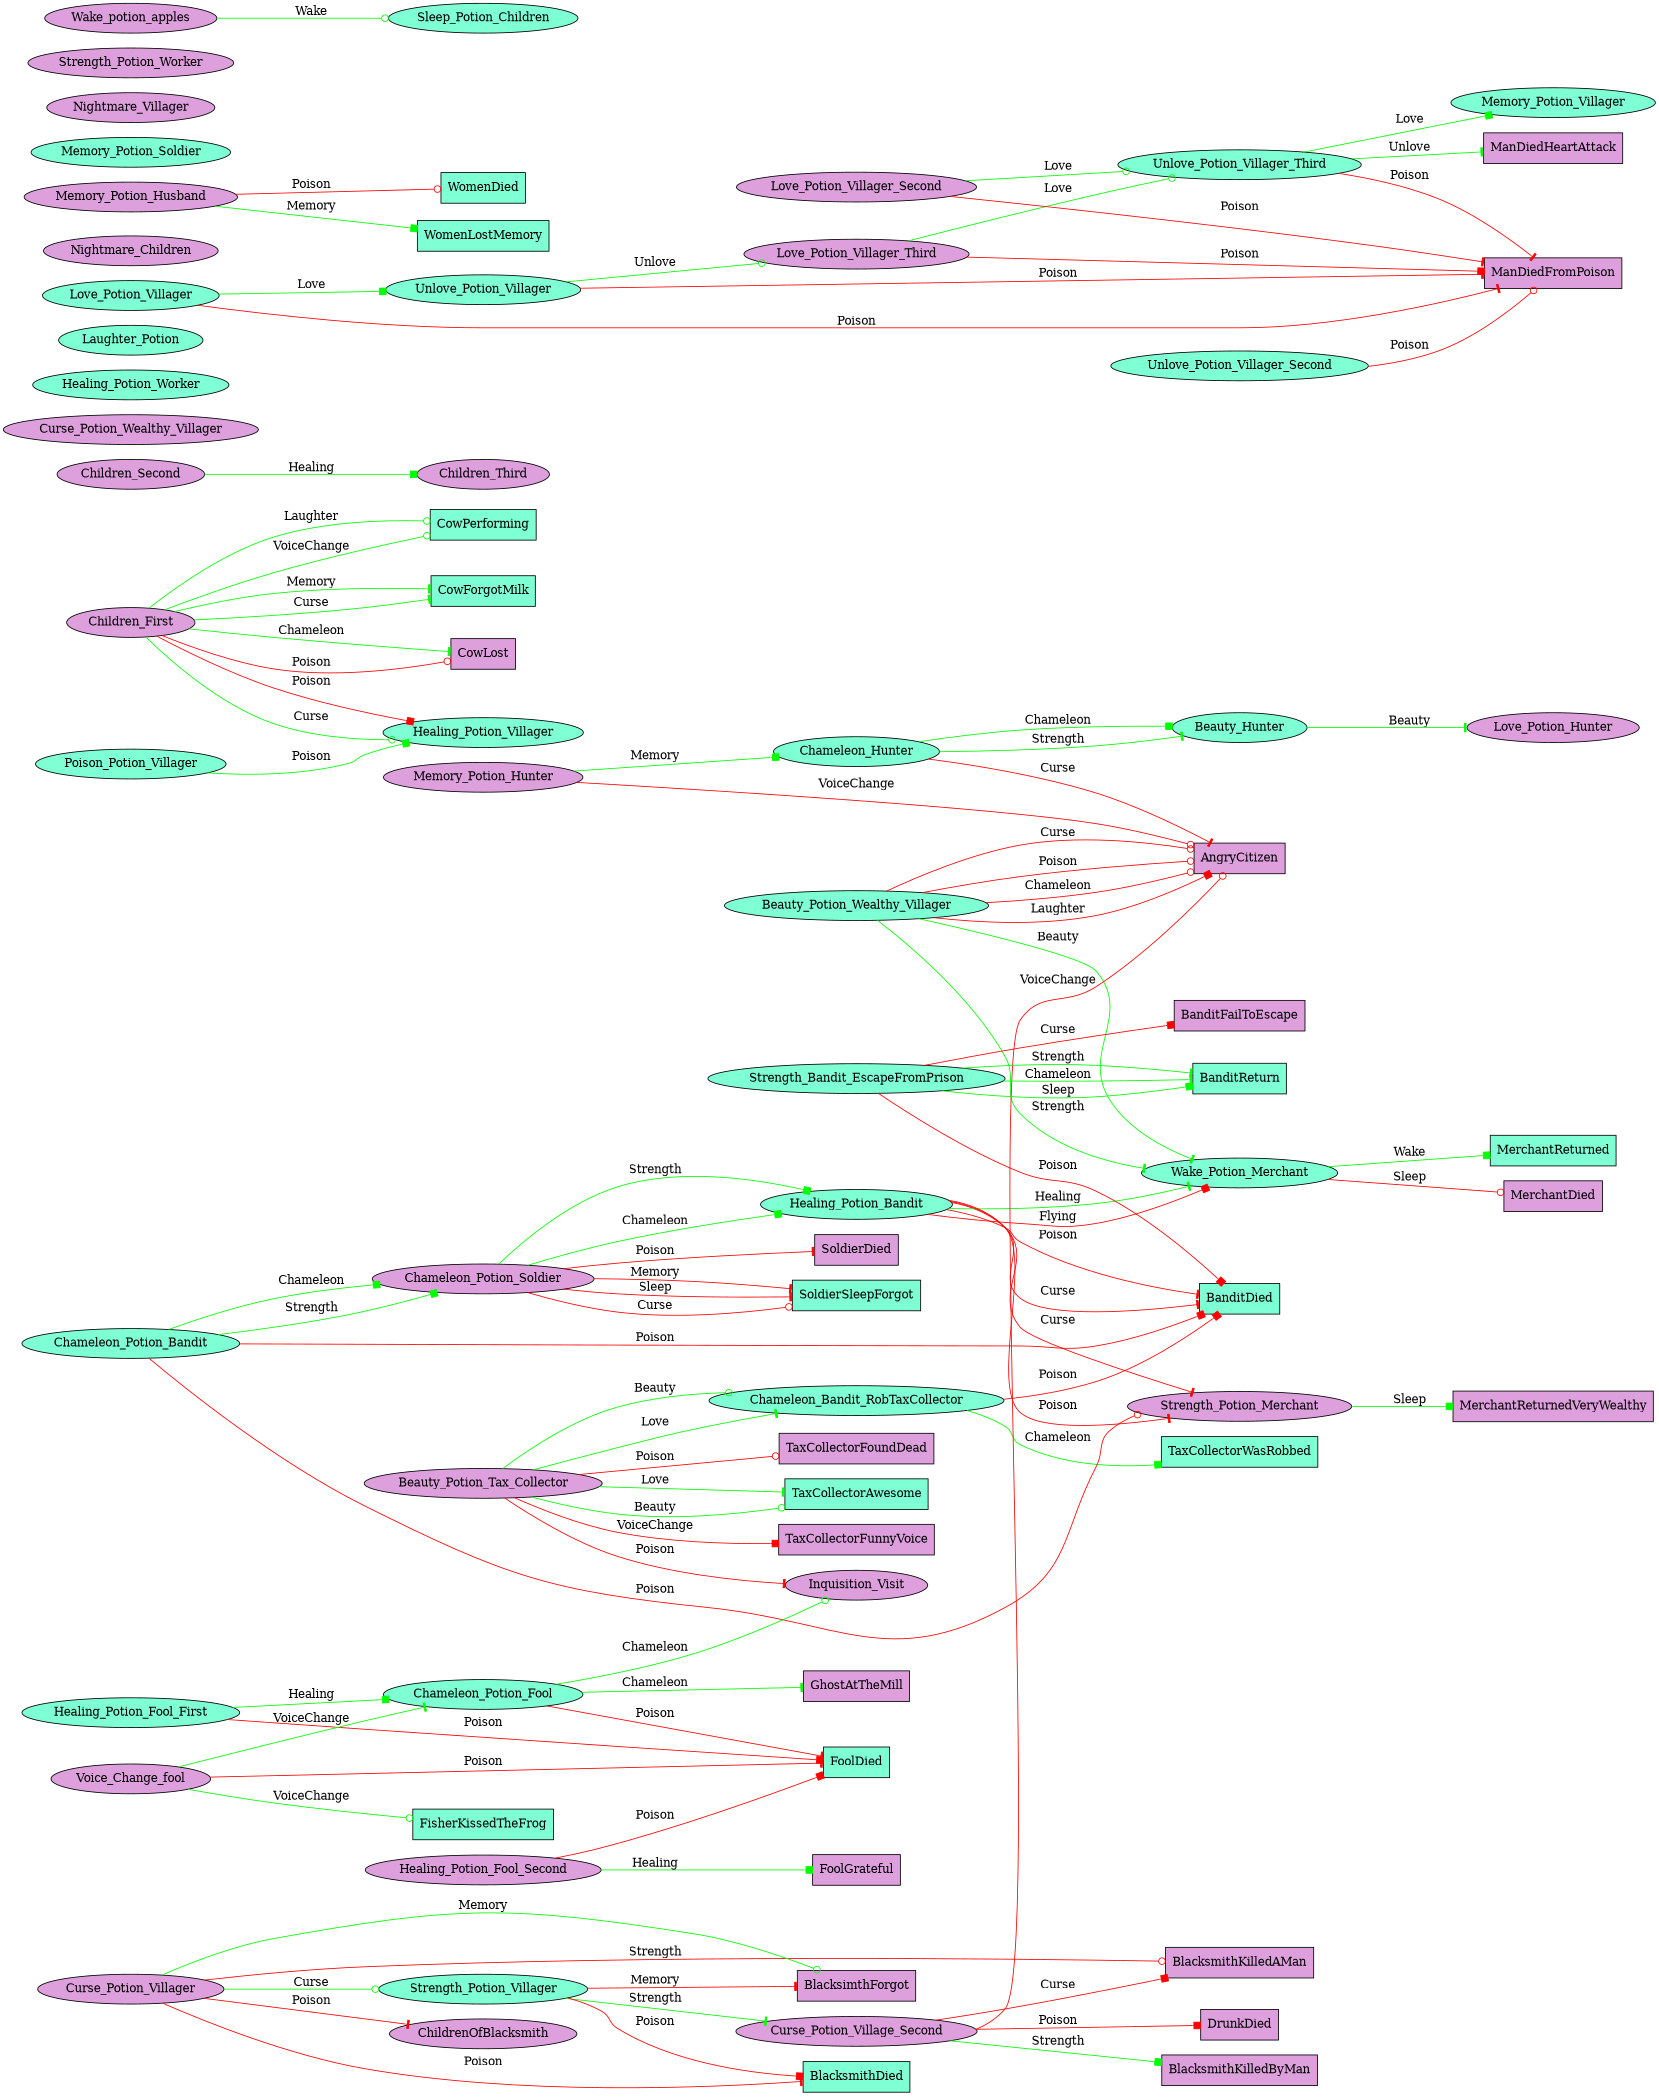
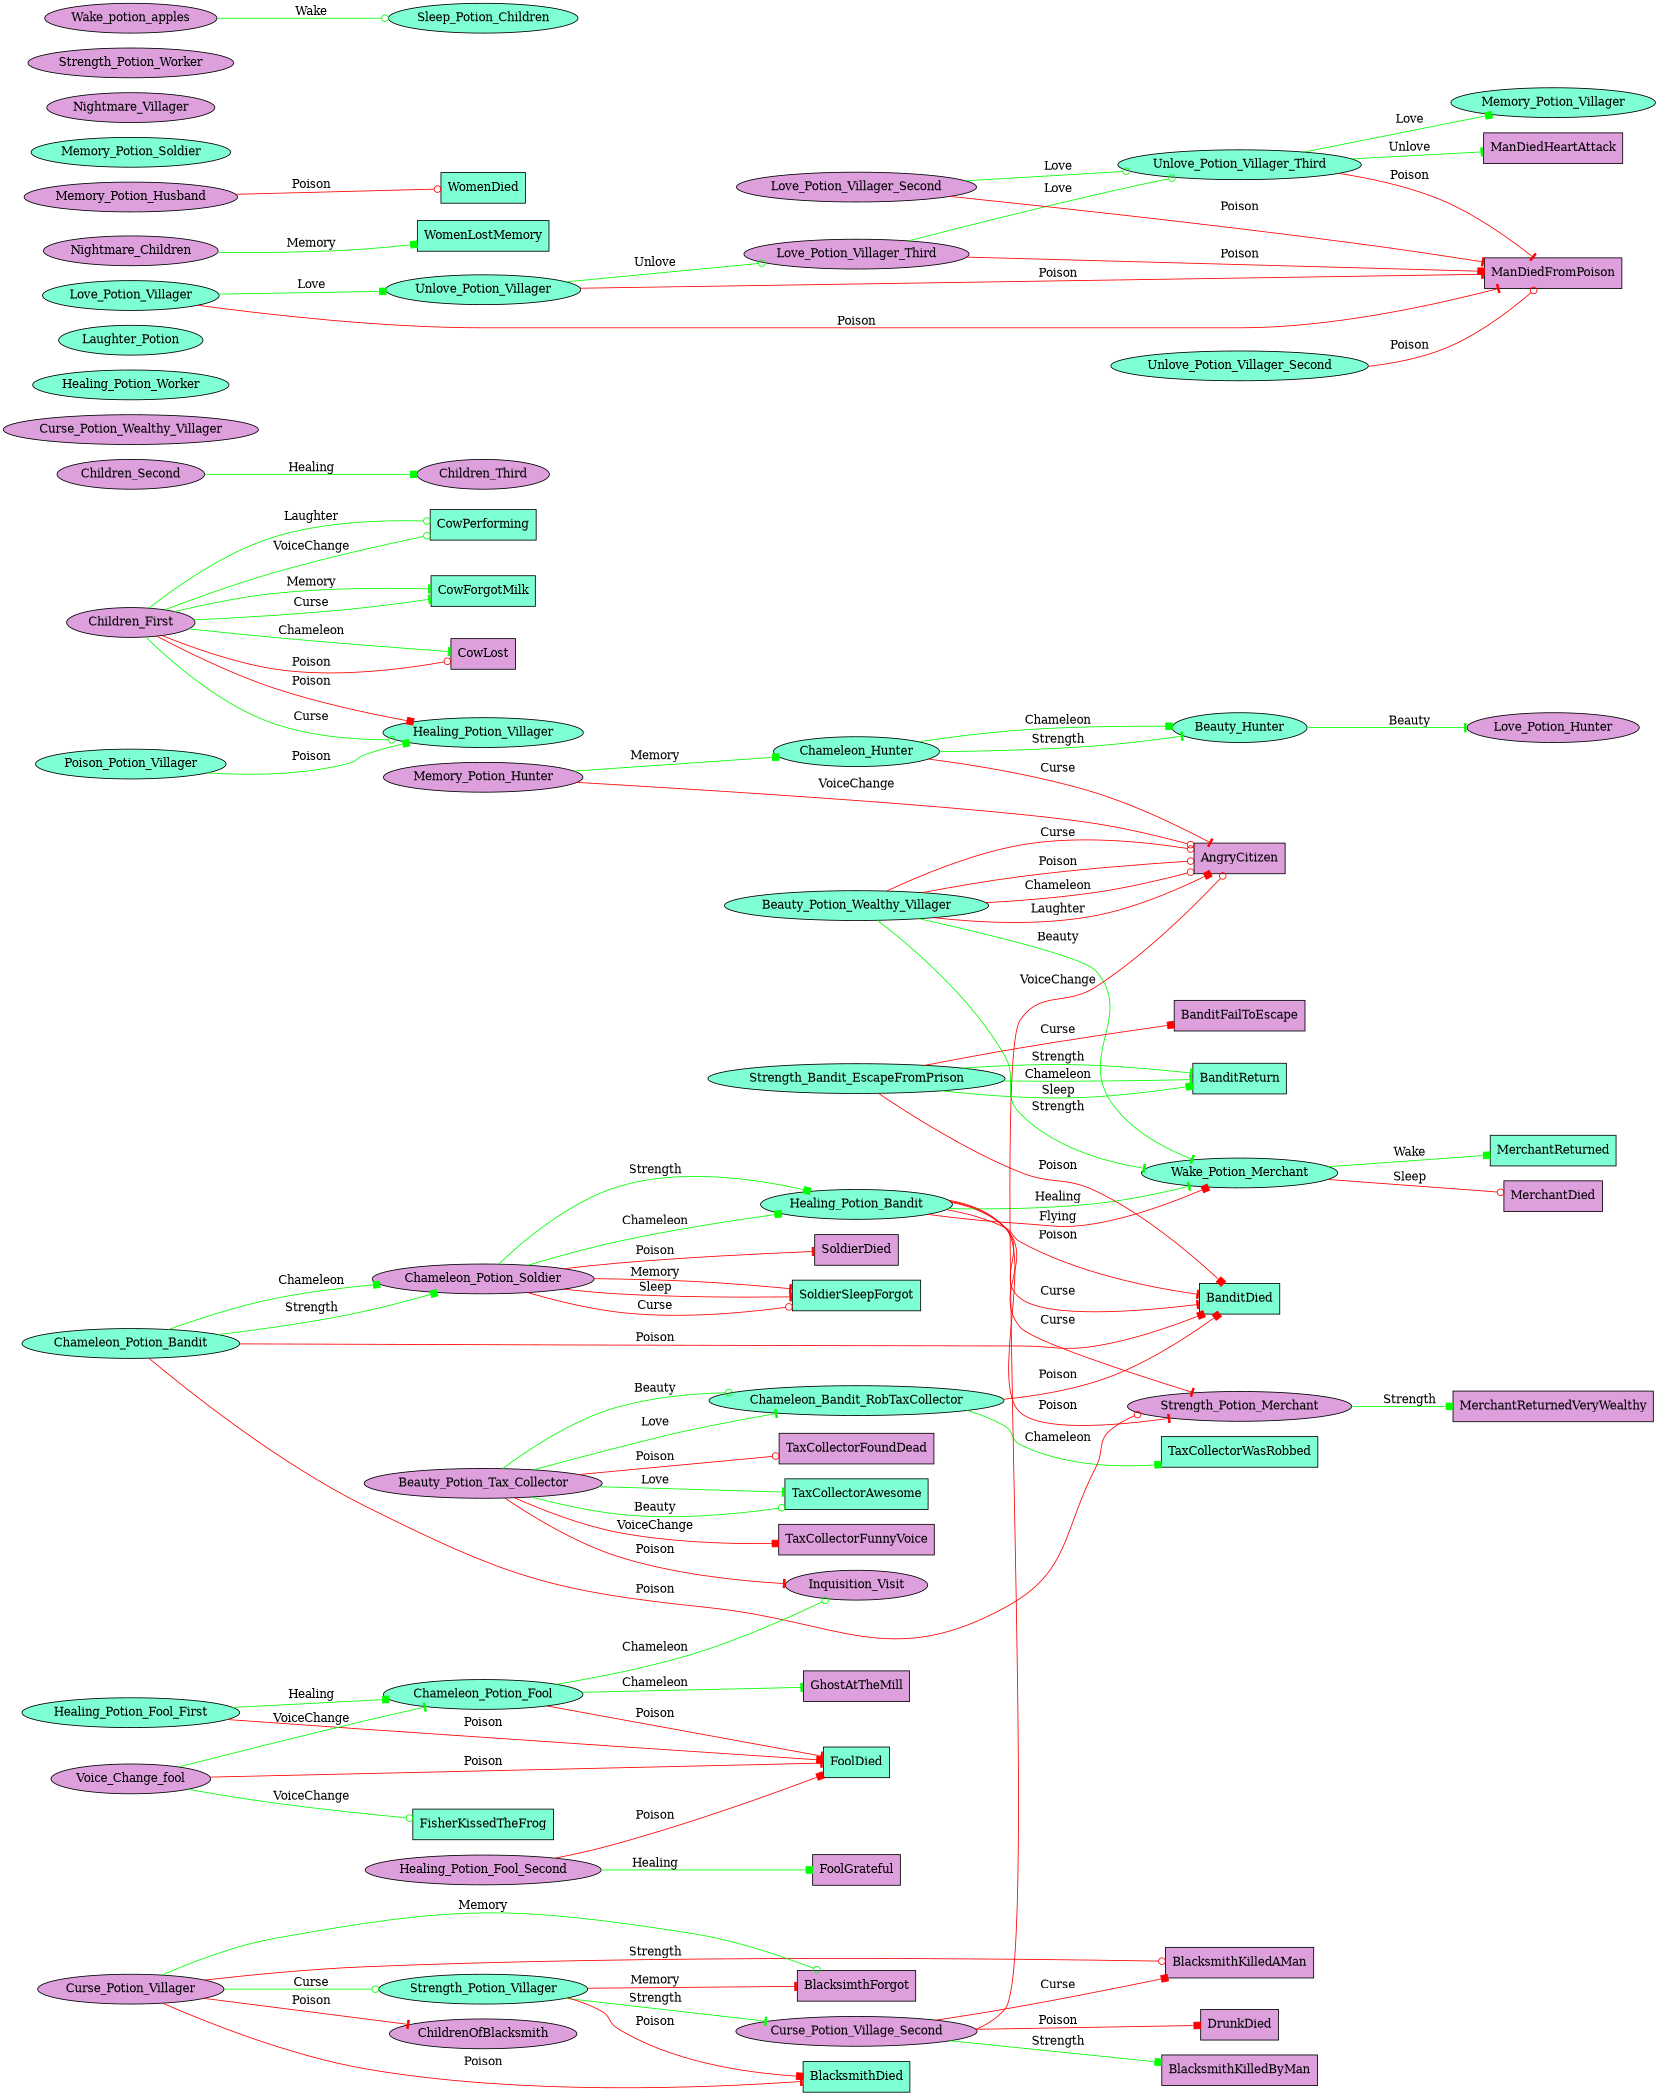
edge "Memory_Potion_Husband" -> "WomenLostMemory": now "Nightmare_Children" -> "WomenLostMemory"
edge "Strength_Potion_Merchant" -> "MerchantReturnedVeryWealthy": label "Sleep" -> "Strength"
